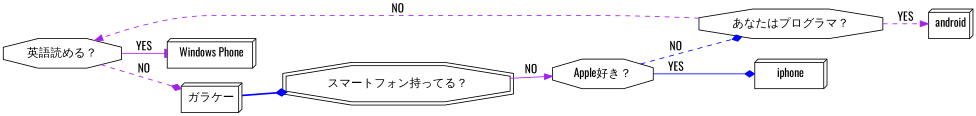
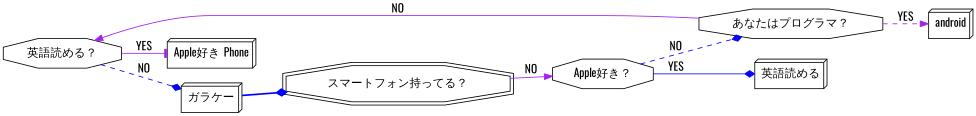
edge "あなたはプログラマ？" -> "英語読める？": style dashed -> solid
node "Windows Phone": label "Windows Phone" -> "Apple好き Phone"
node "iphone": label "iphone" -> "英語読める"
edge "英語読める？" -> "ガラケー": color purple -> blue
